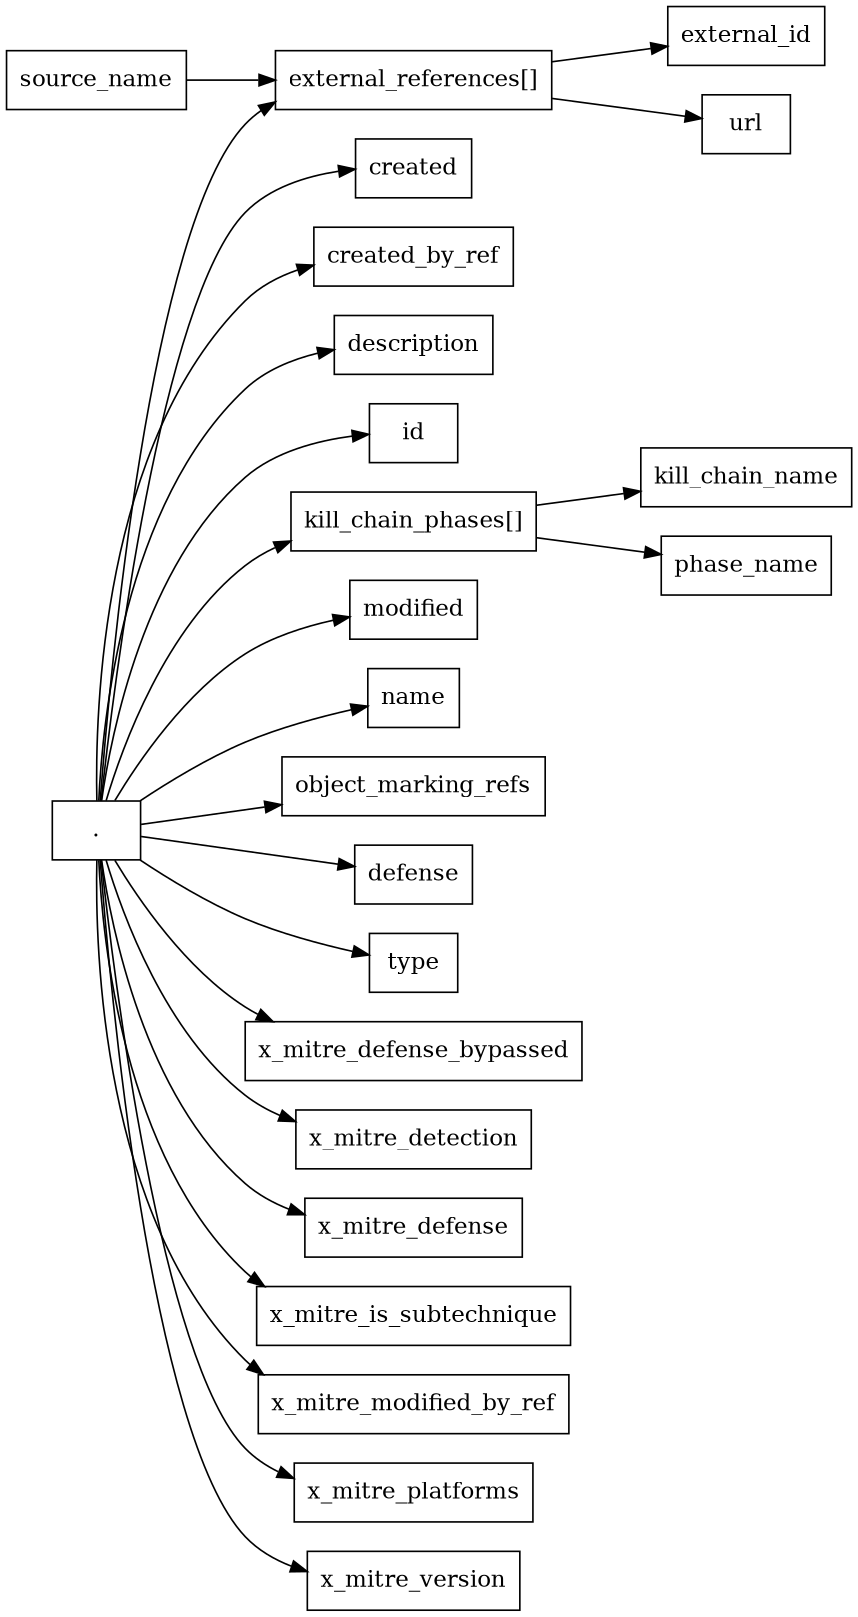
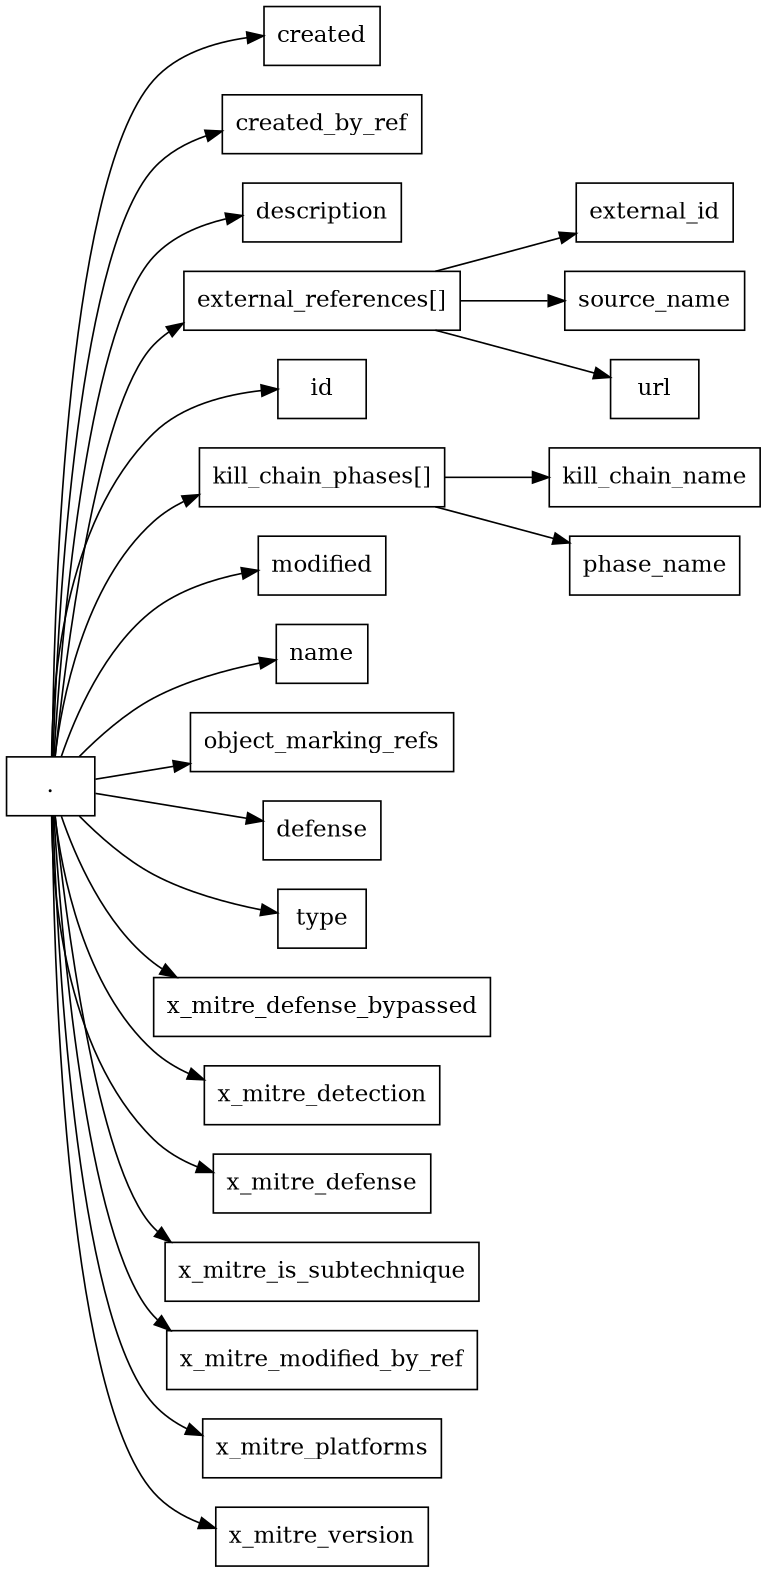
edge "source_name" -> "external_references[]": reversed
